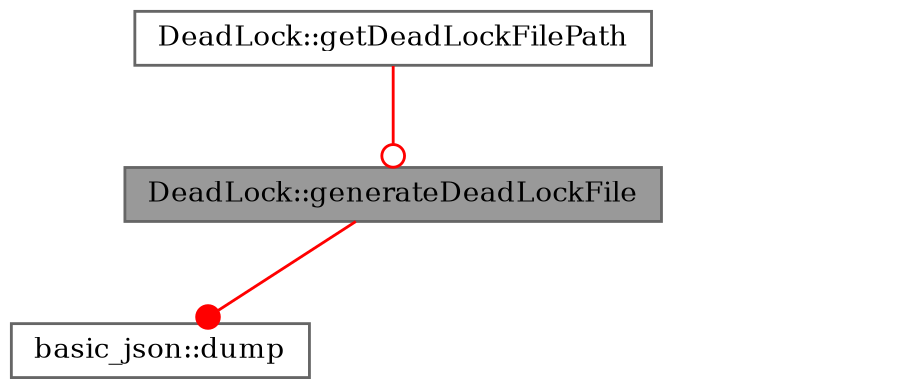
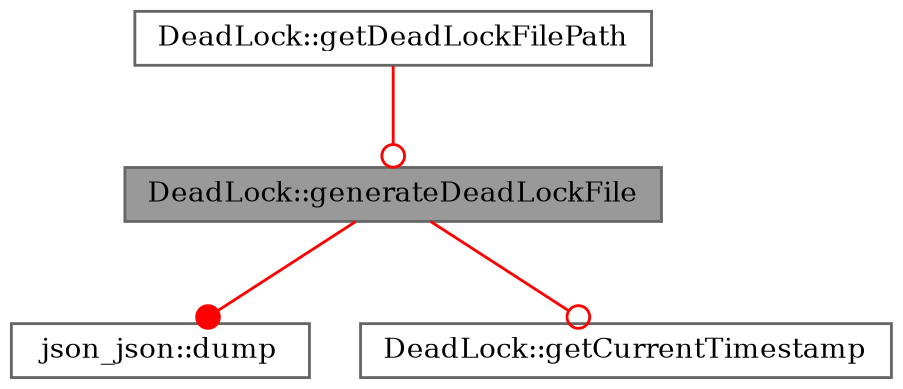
node "basic_json::dump": label "basic_json::dump" -> "json_json::dump"
node "DeadLock::getCurrentTimestamp": added
